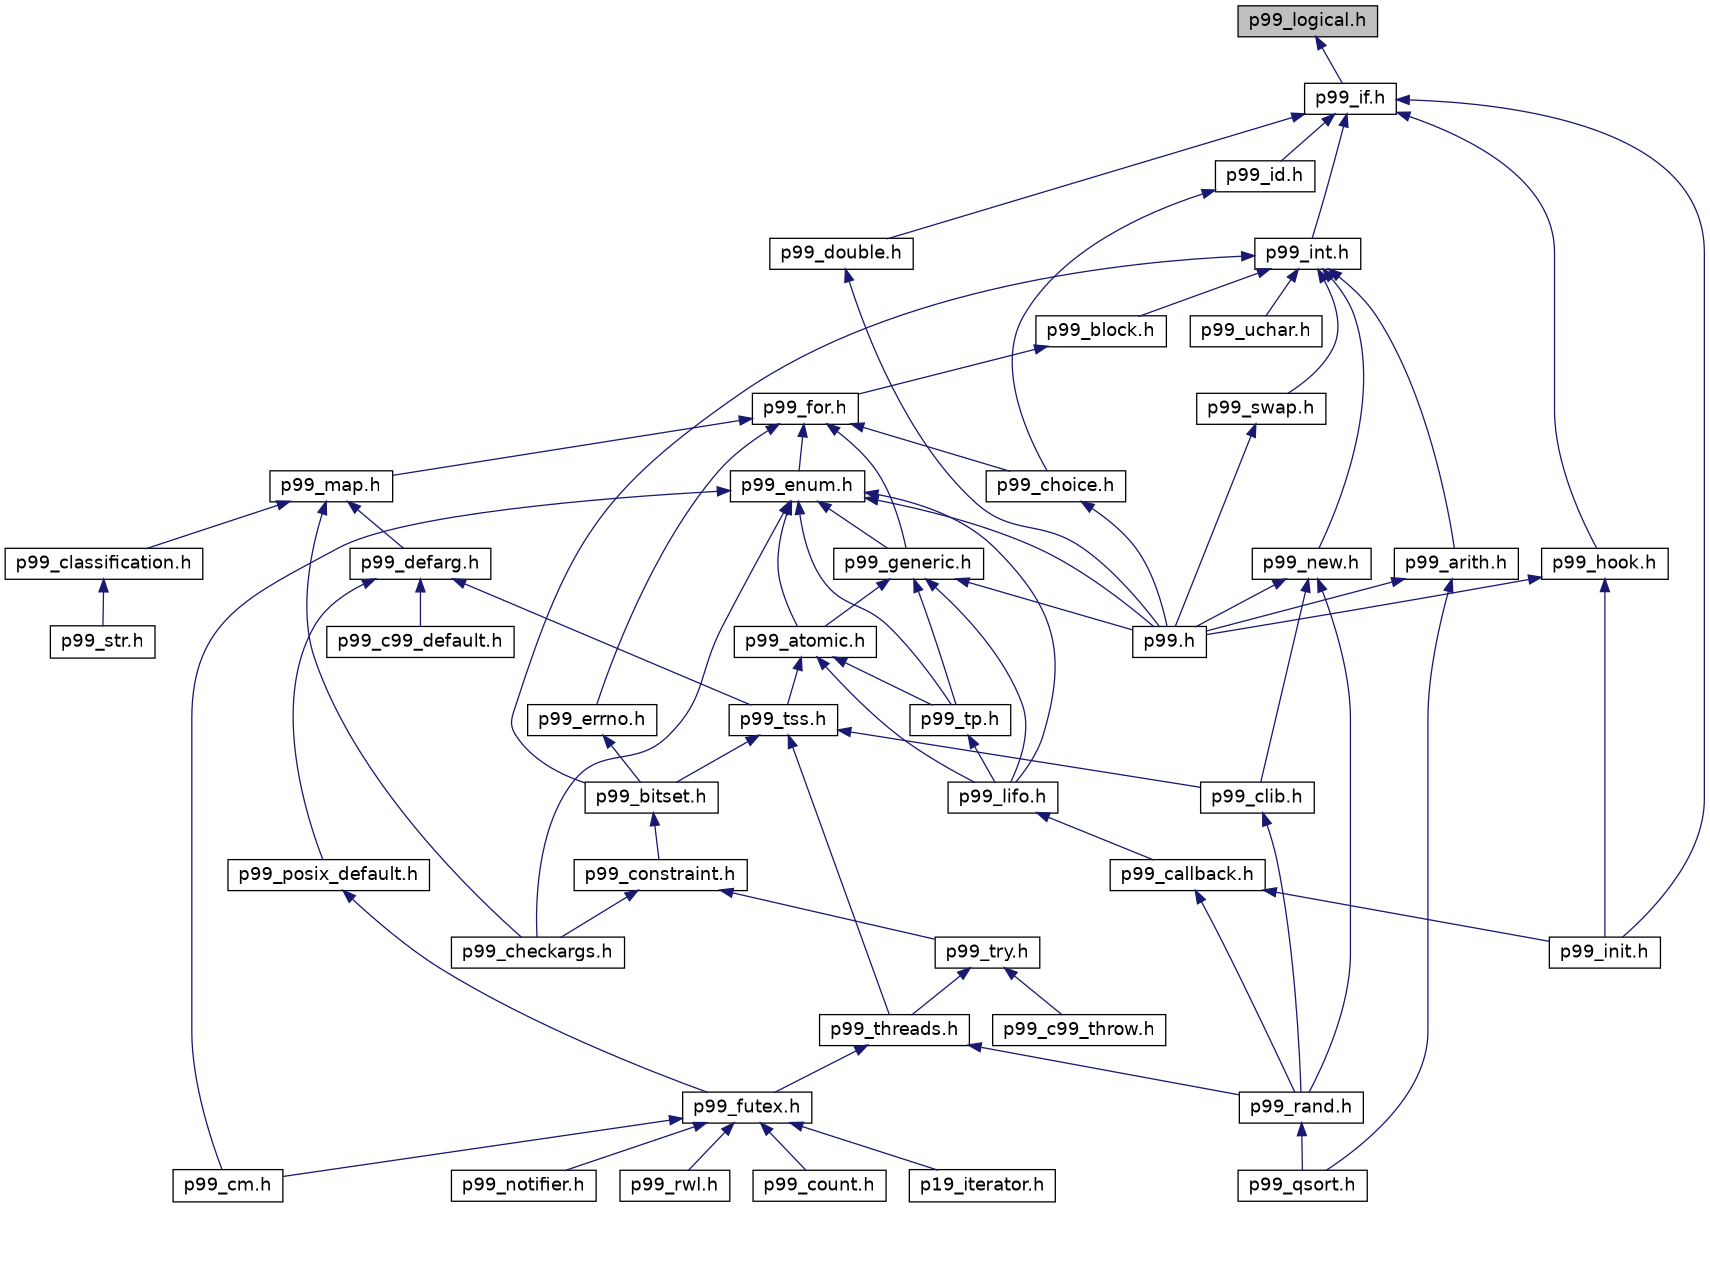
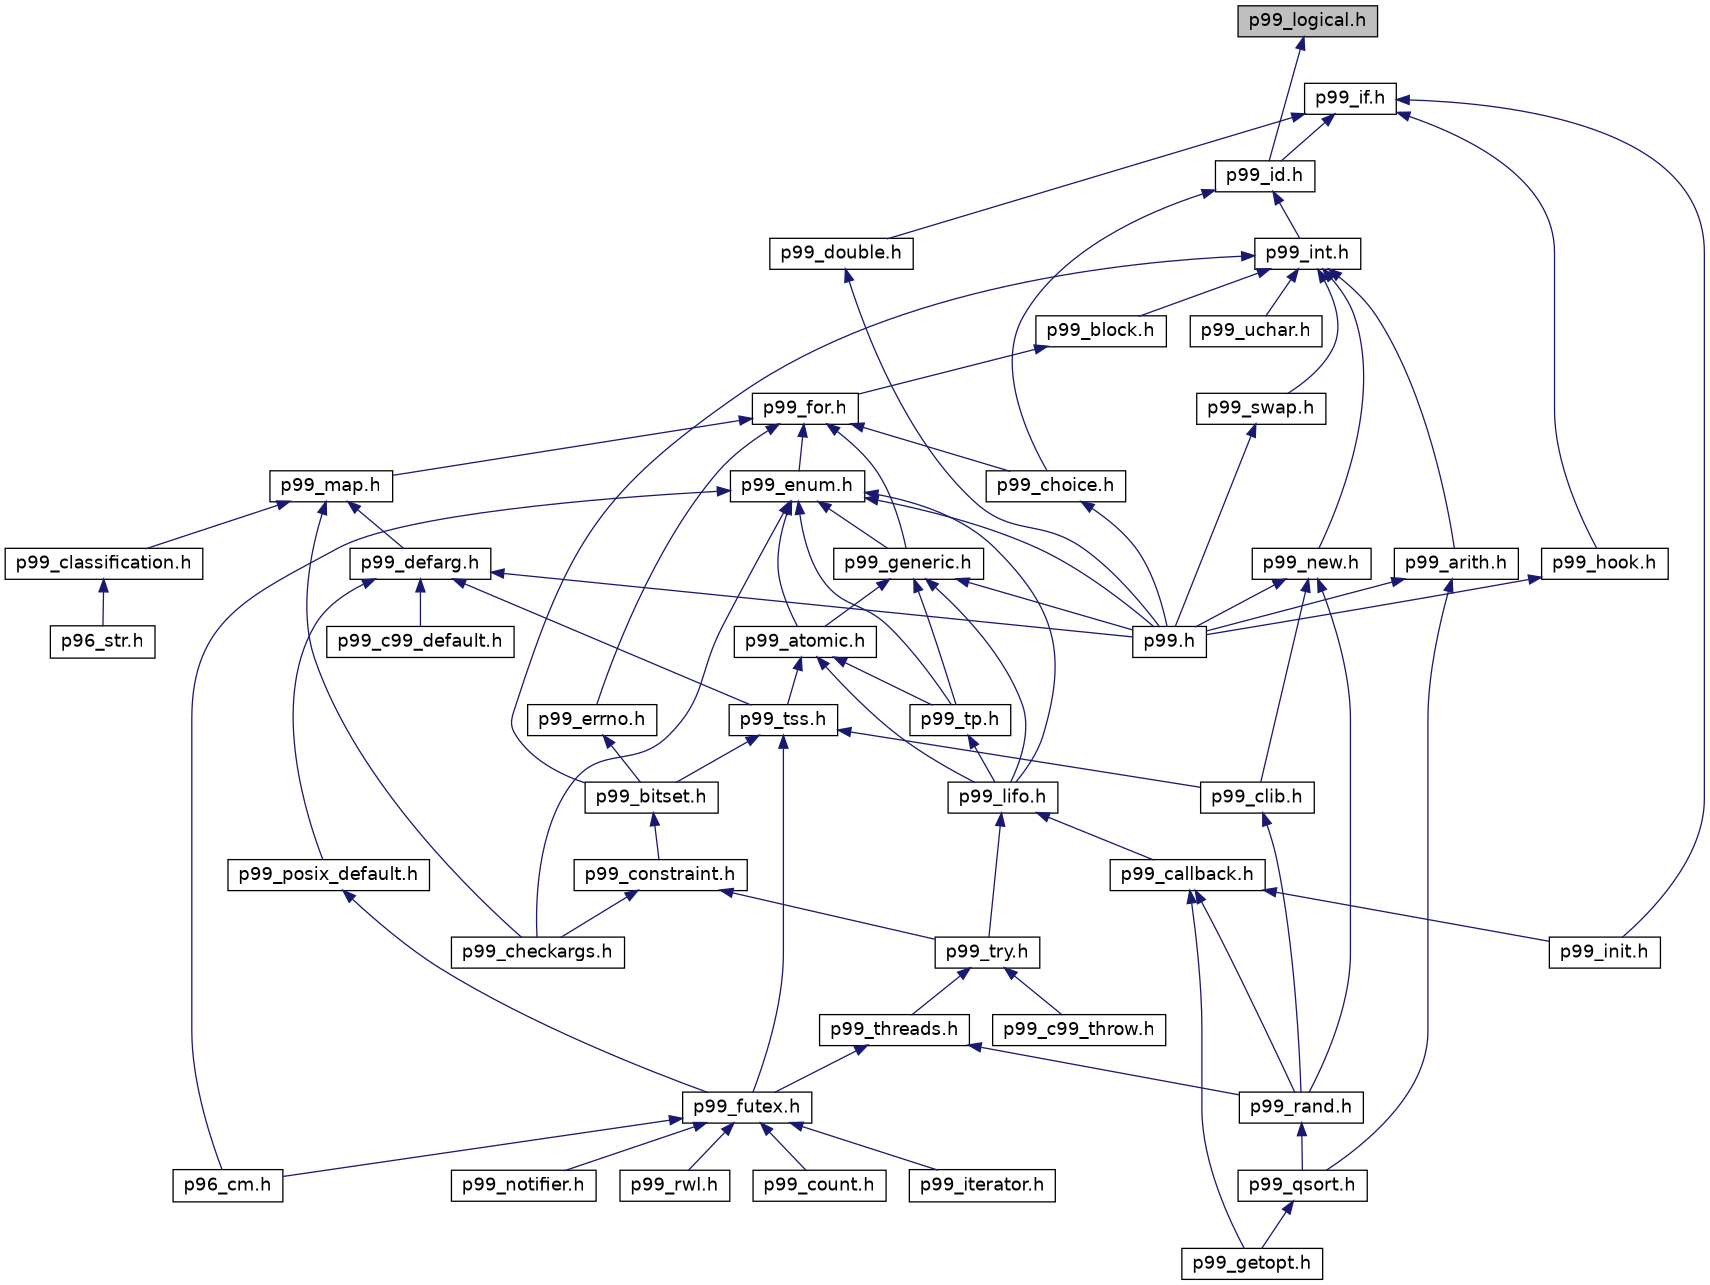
edge "p99_if.h" -> "p99_logical.h": now "p99_id.h" -> "p99_logical.h"
edge "p99_int.h" -> "p99_if.h": now "p99_int.h" -> "p99_id.h"
edge "p99.h" -> "p99_defarg.h": added
node "p99_str.h": label "p99_str.h" -> "p96_str.h"
edge "p99_init.h" -> "p99_hook.h": removed
edge "p99_threads.h" -> "p99_tss.h": now "p99_futex.h" -> "p99_tss.h"
edge "p99_try.h" -> "p99_lifo.h": added
node "p99_cm.h": label "p99_cm.h" -> "p96_cm.h"
node "p19_iterator.h": label "p19_iterator.h" -> "p99_iterator.h"
node "p99_getopt.h": added
